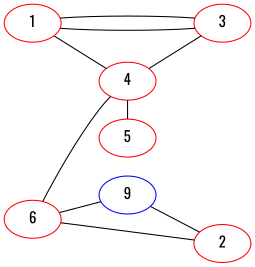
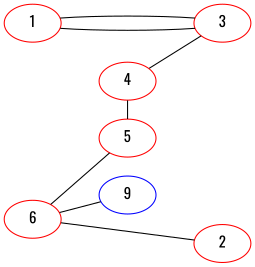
edge "1" -- "4": removed
edge "4" -- "6": now "5" -- "6"
edge "9" -- "2": removed
